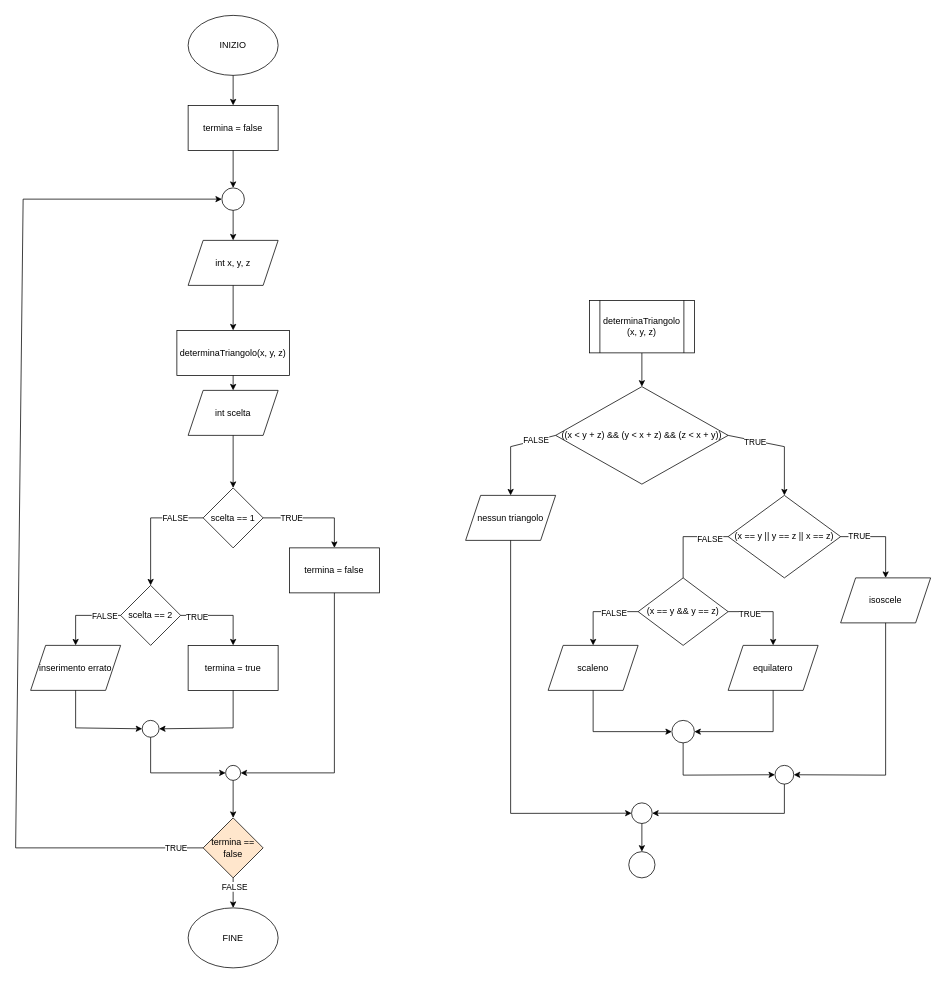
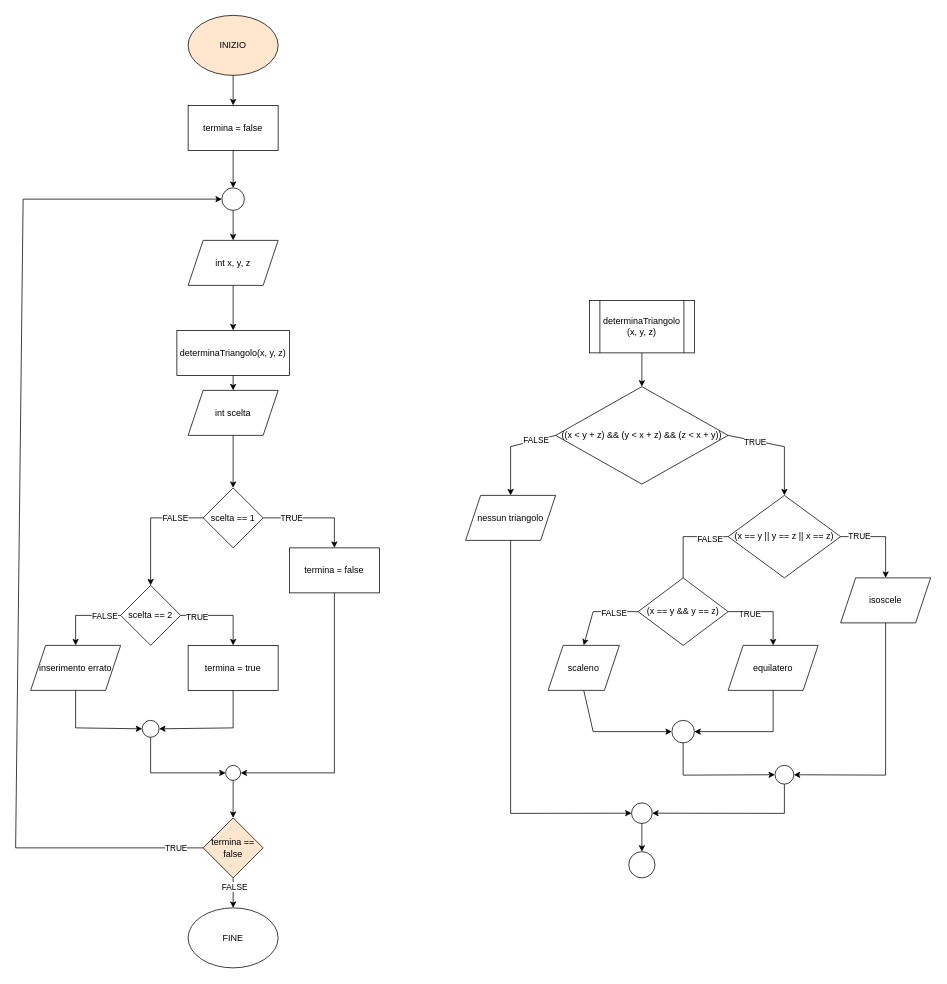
node "INIZIO": fillcolor #ffffff -> #ffe6cc
node "scaleno": size 90x45 -> 71x45
